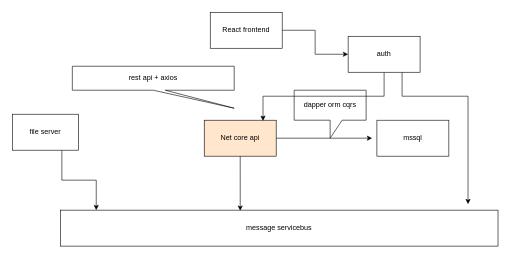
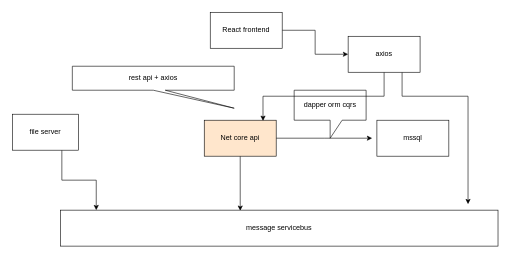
node "auth": label "auth" -> "axios"
